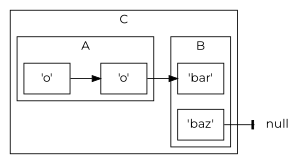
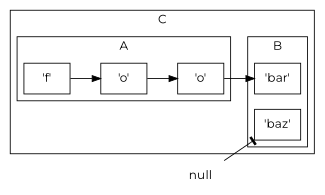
node "'f'": added
edge "'baz'" -> "null": reversed
